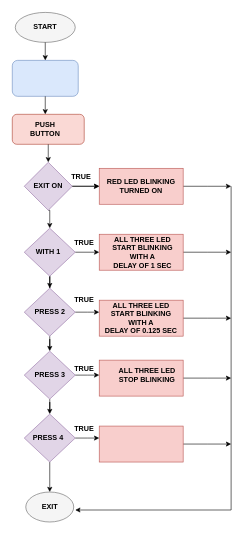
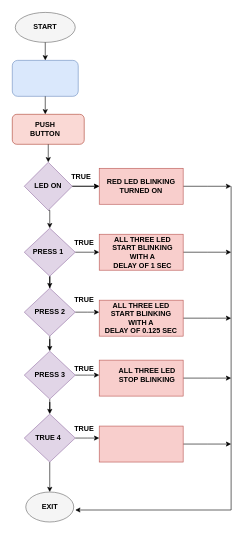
node "EXIT ON": label "EXIT ON" -> "LED ON"
node "WITH 1": label "WITH 1" -> "PRESS 1"
node "PRESS 4": label "PRESS 4" -> "TRUE 4"
